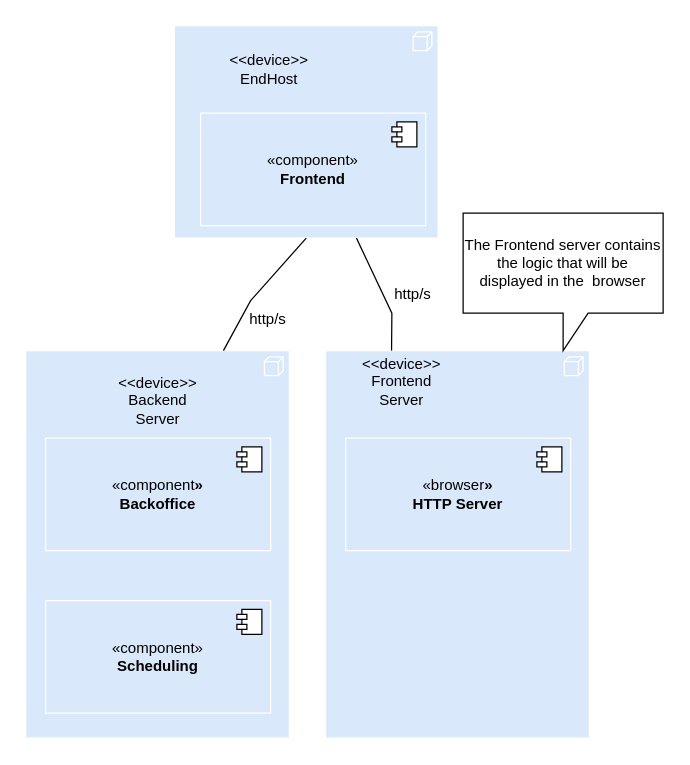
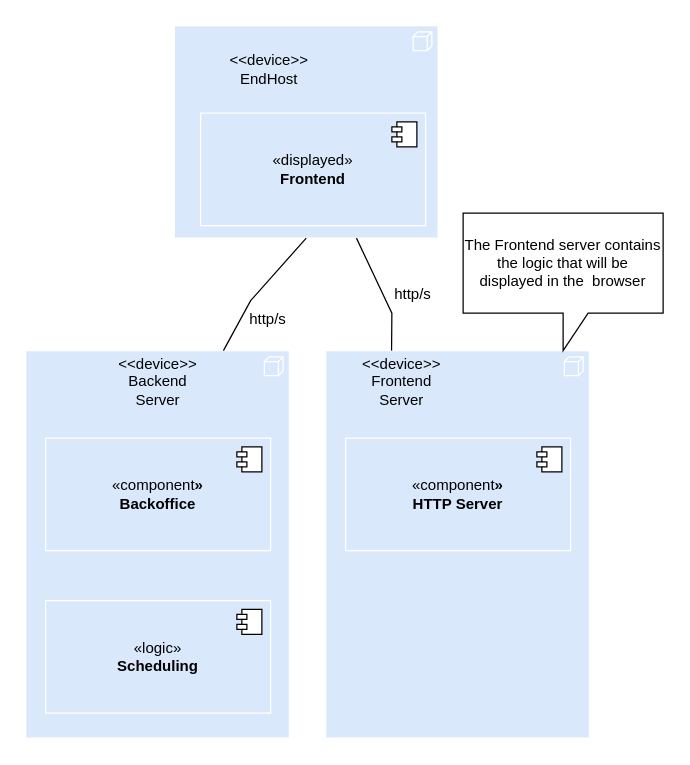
node "«component» Frontend": label "«component» Frontend" -> "«displayed» Frontend"
node "<<device>> Backend Server": moved (158, 401) -> (158, 382)
node "«browser» HTTP Server": label "«browser» HTTP Server" -> "«component» HTTP Server"
node "«component» Scheduling": label "«component» Scheduling" -> "«logic» Scheduling"
